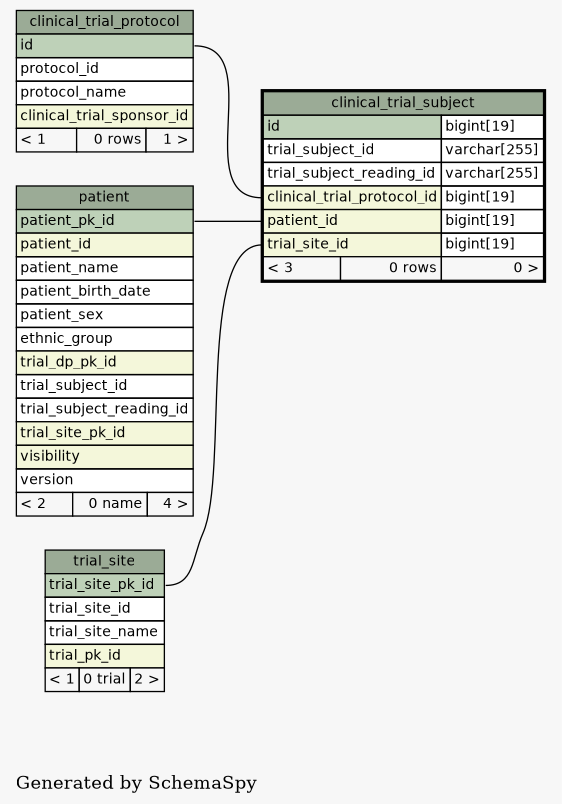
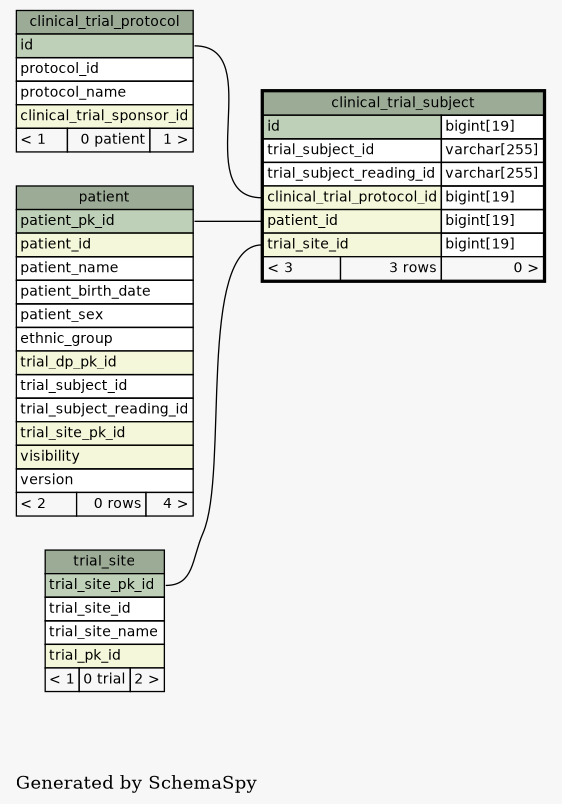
node "clinical_trial_protocol": text "0 rows" -> "0 patient"
node "clinical_trial_subject": text "0 rows" -> "3 rows"
node "patient": text "0 name" -> "0 rows"
